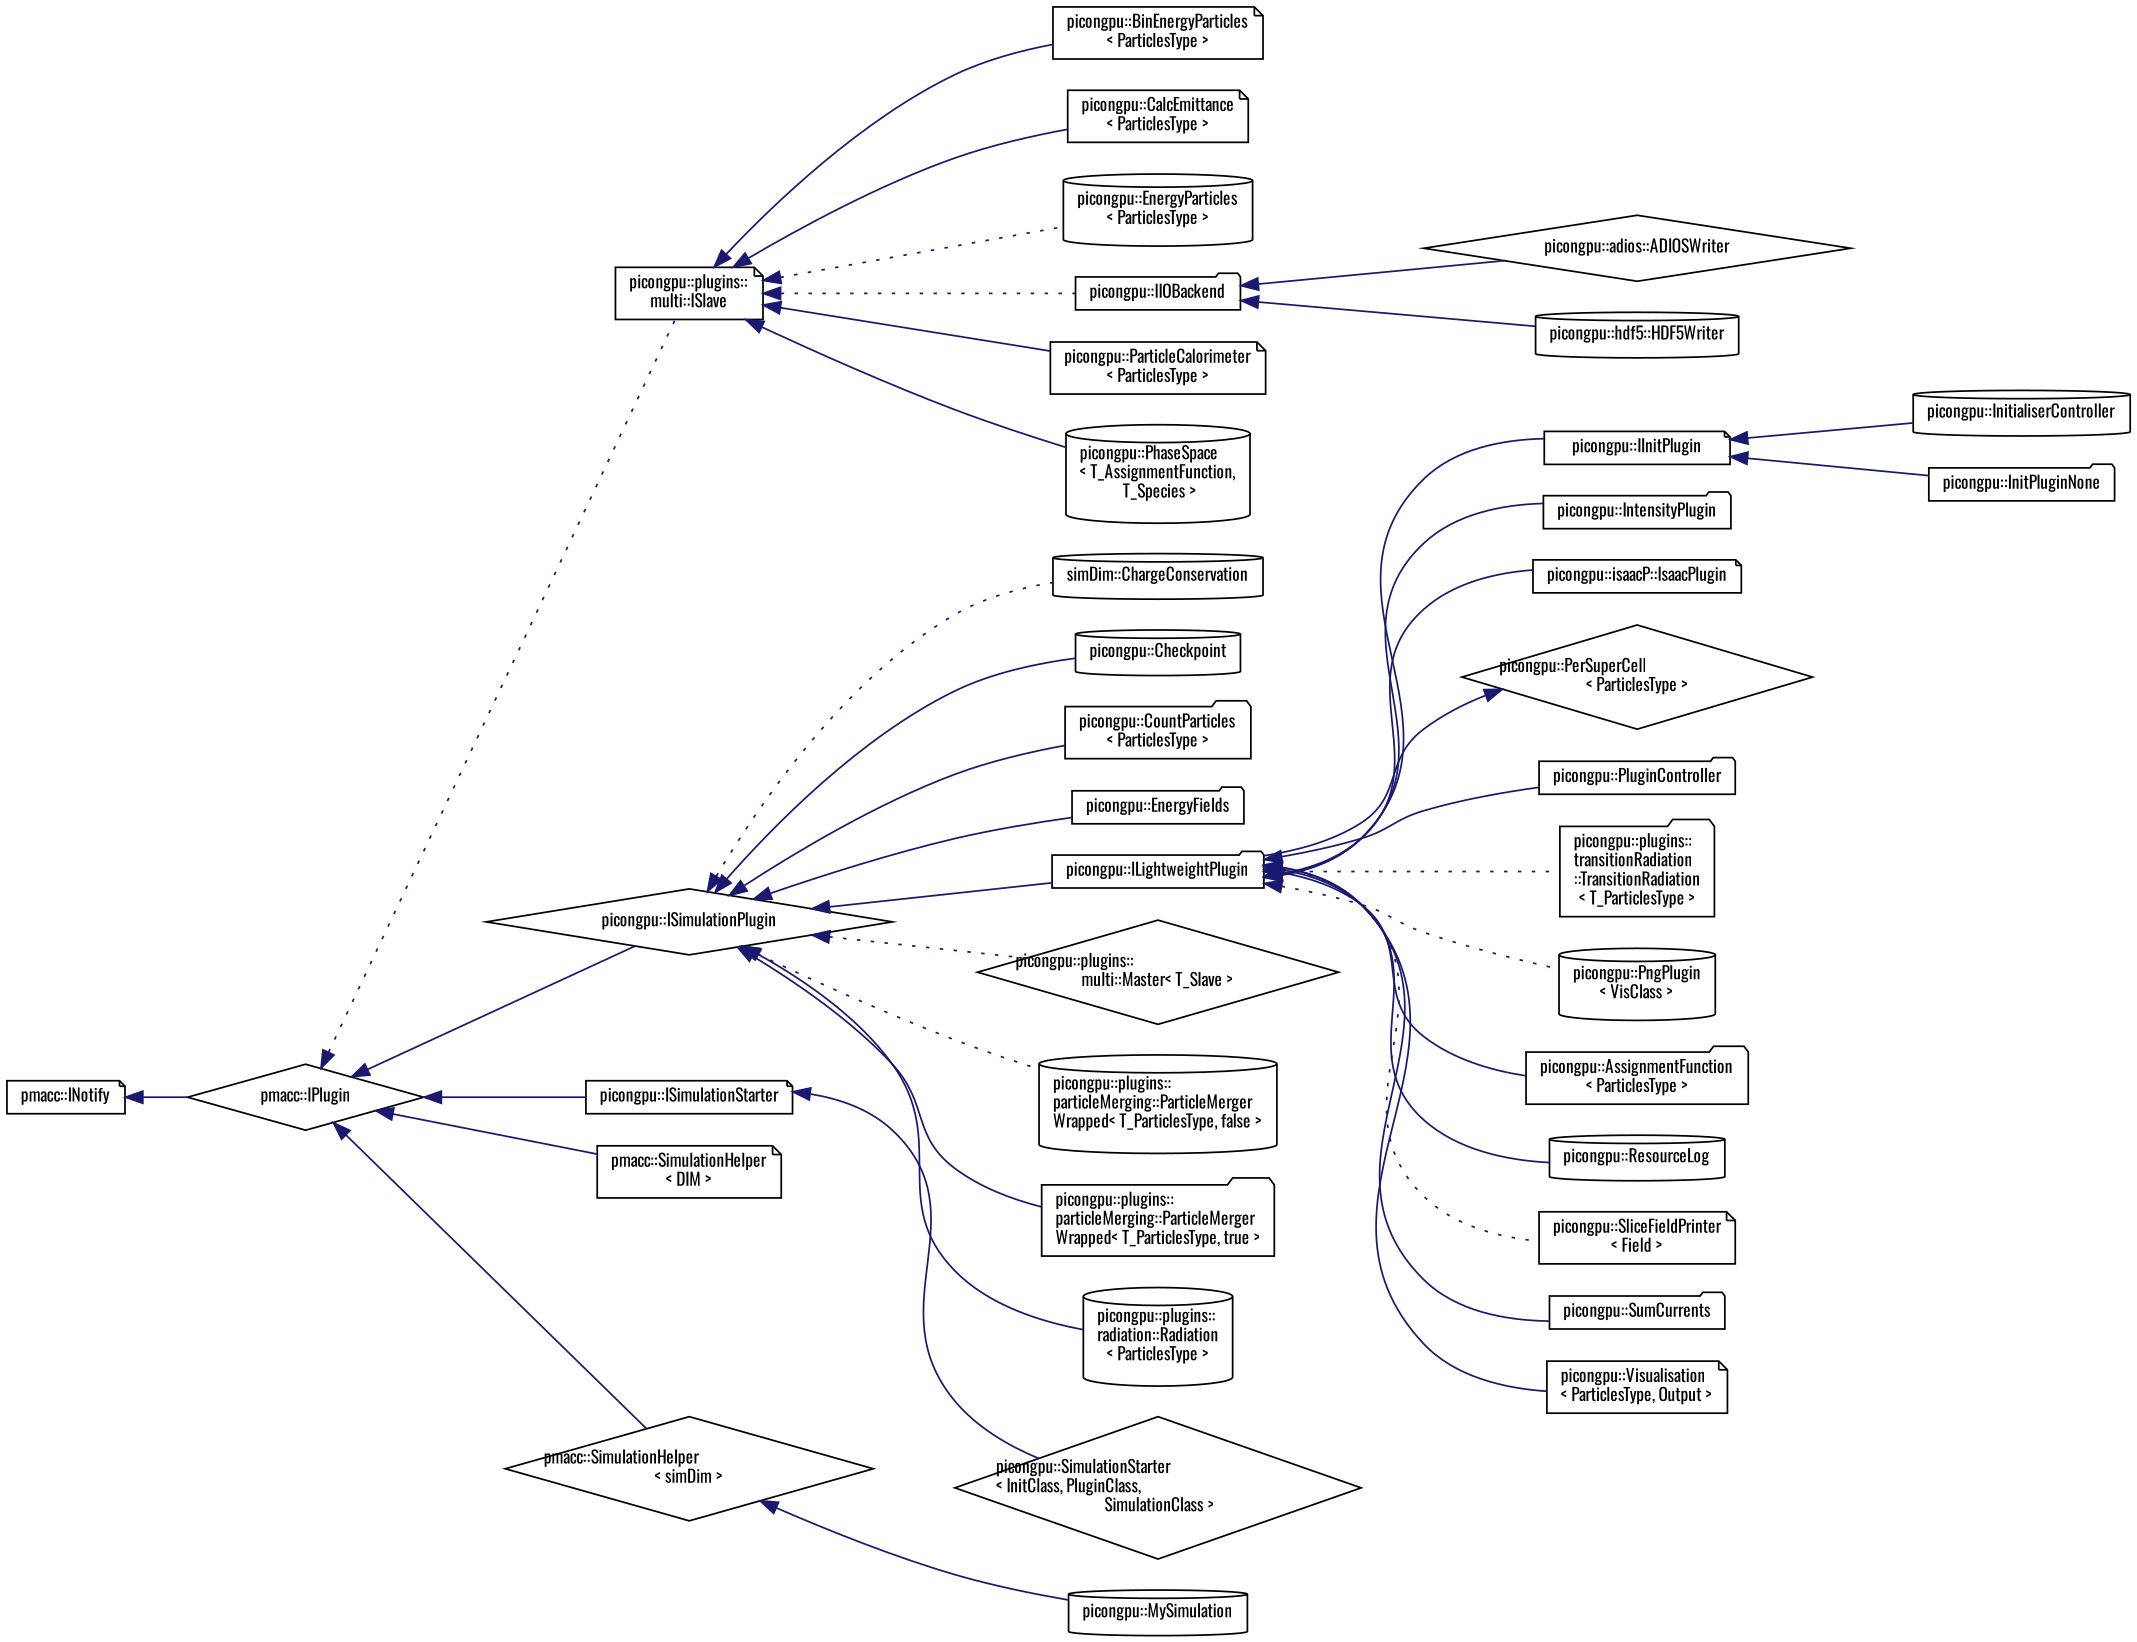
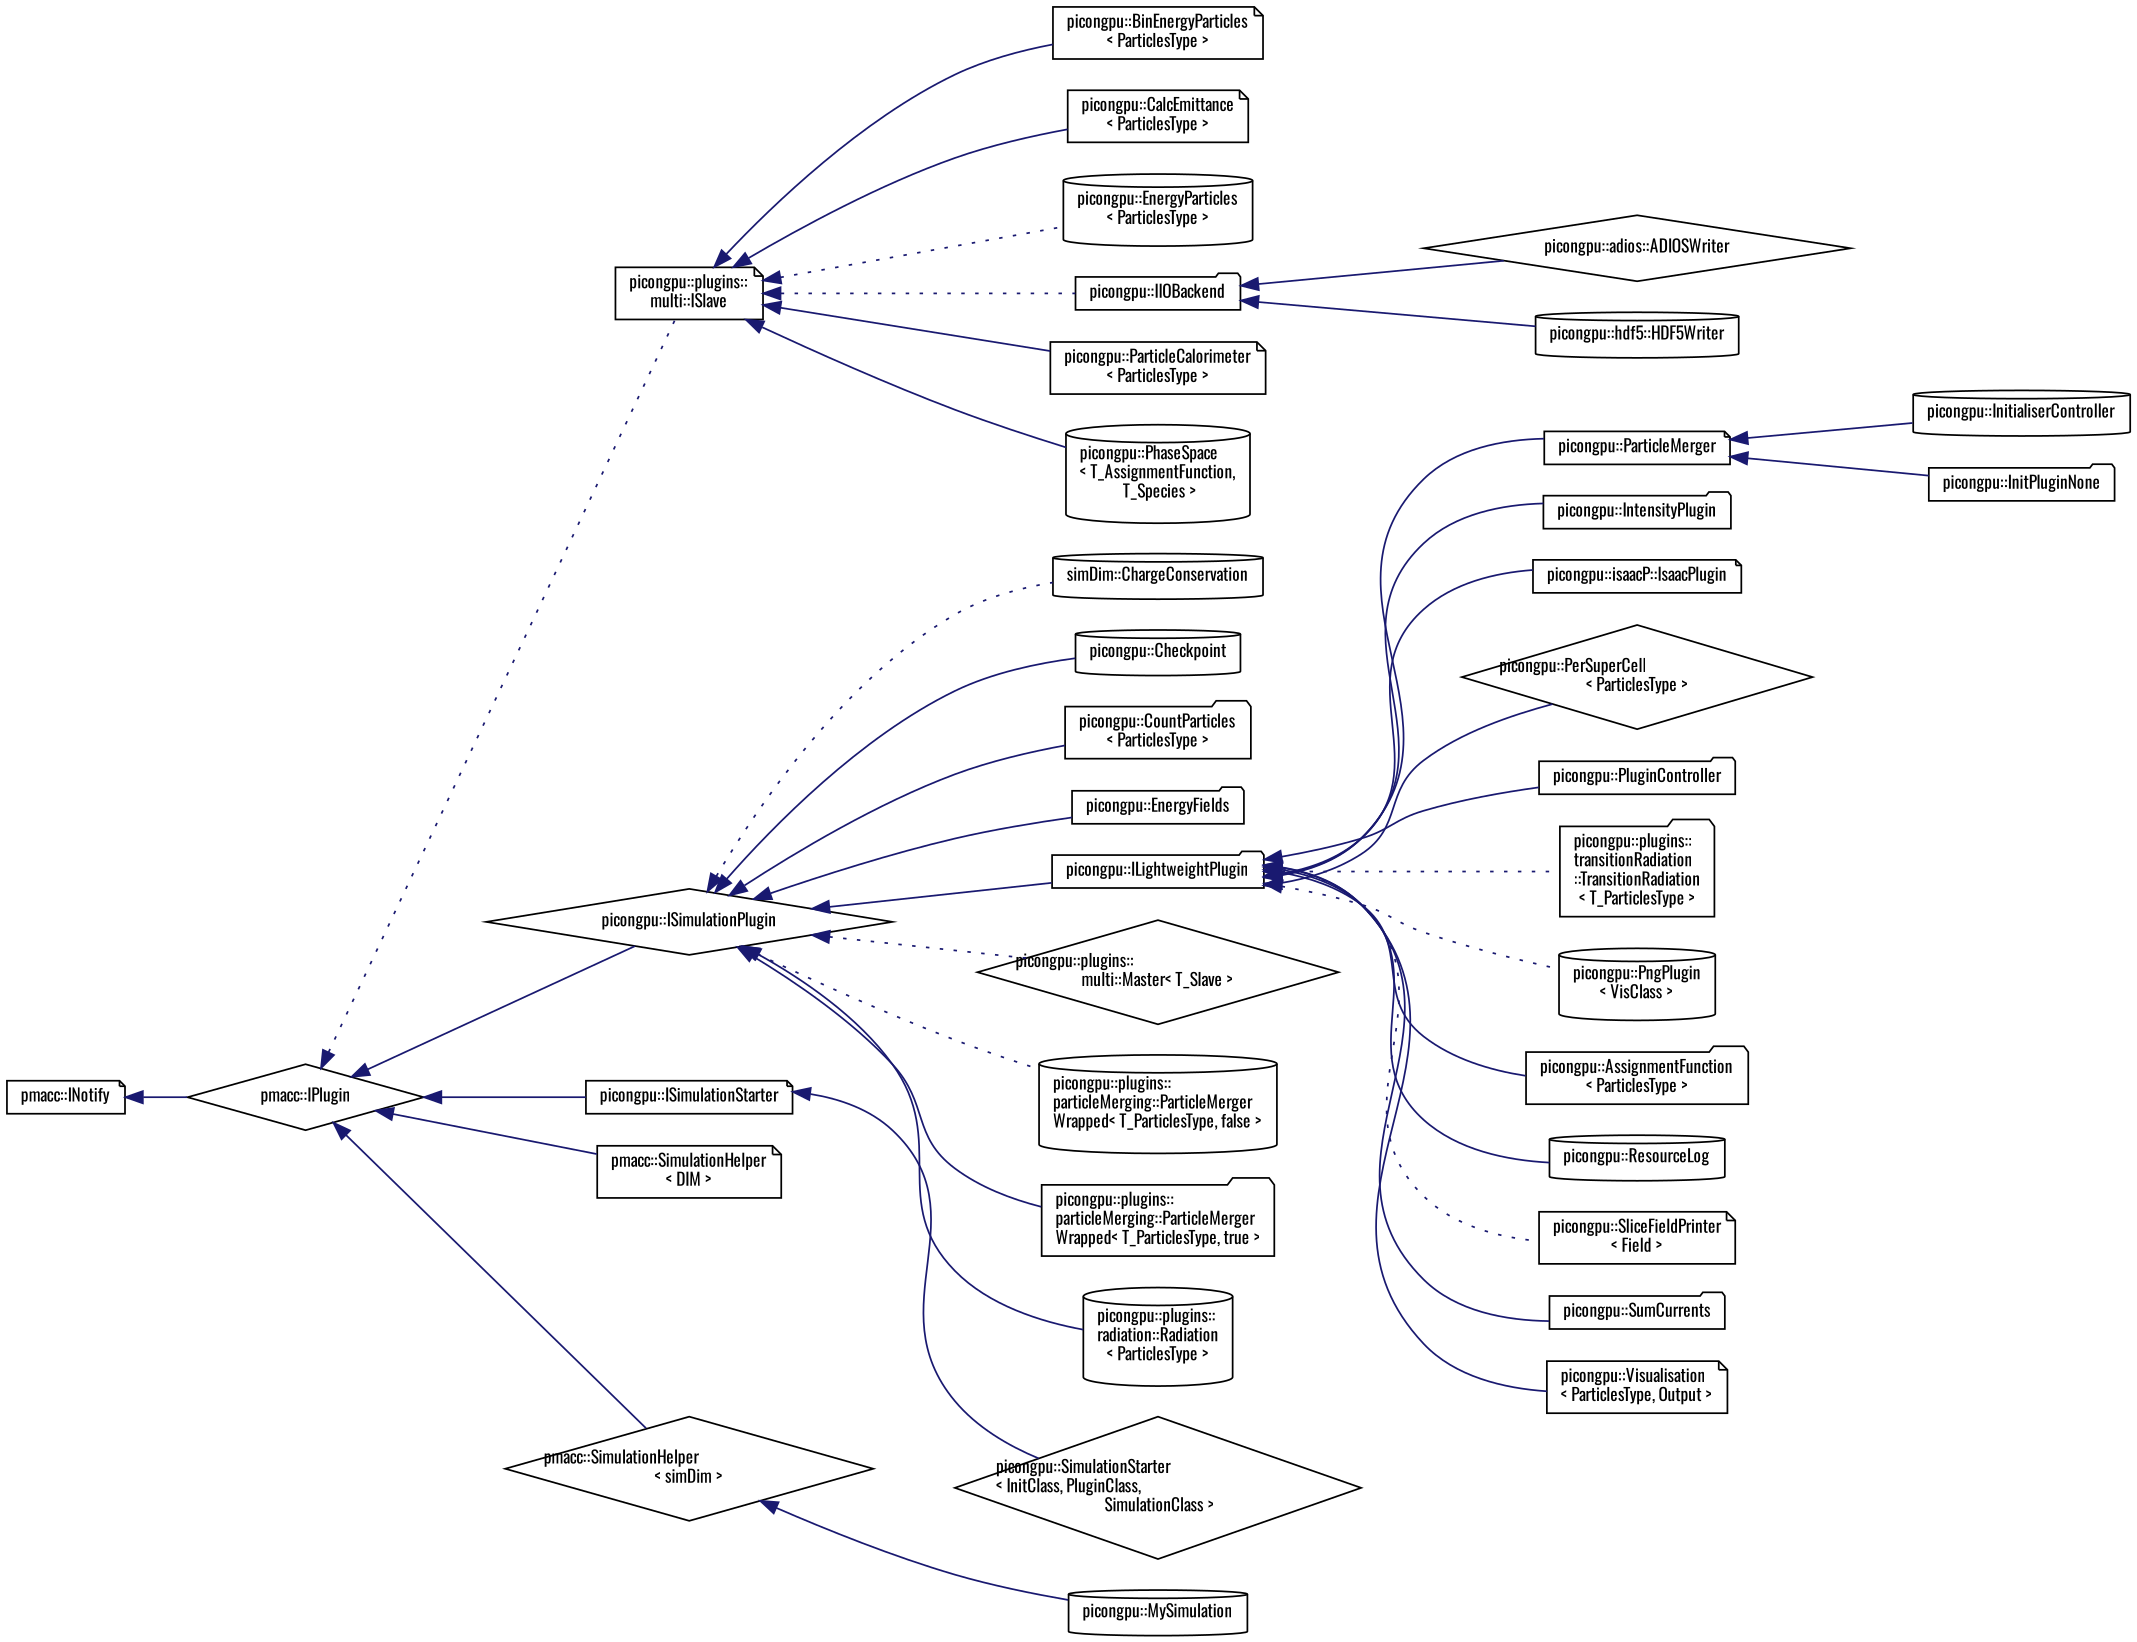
node "picongpu::IInitPlugin": label "picongpu::IInitPlugin" -> "picongpu::ParticleMerger"
edge "picongpu::ILightweightPlugin" -> "picongpu::PerSuperCell < ParticlesType >": reversed
